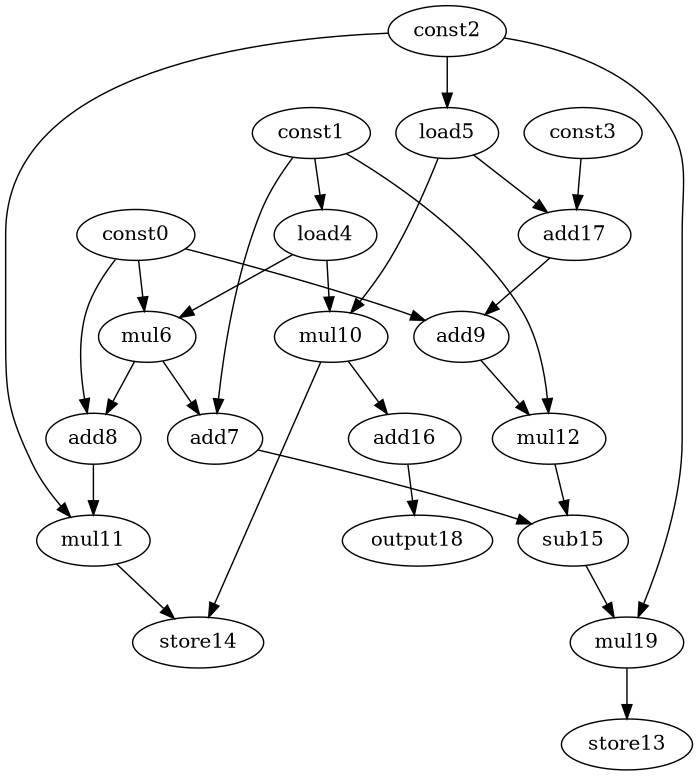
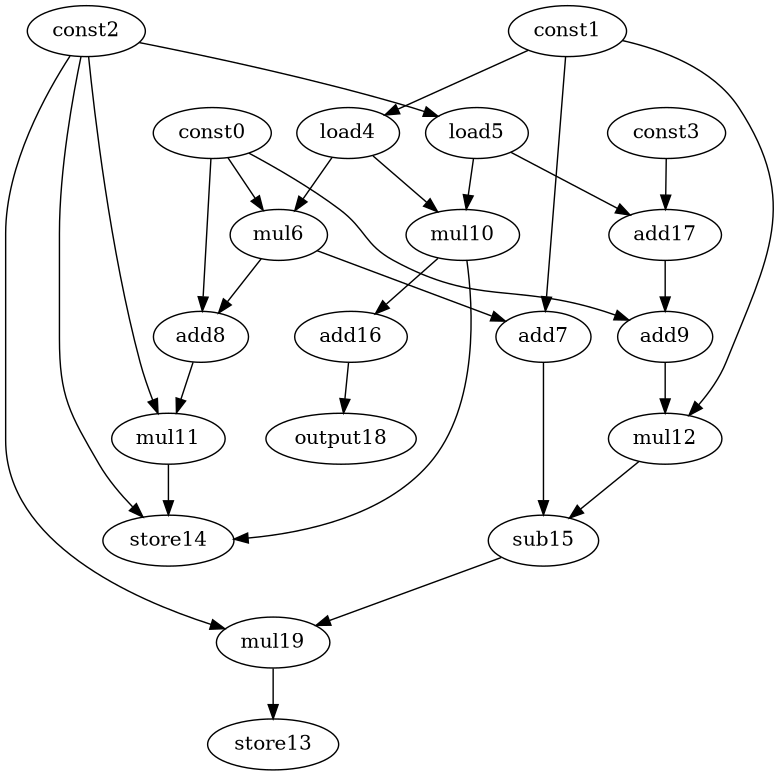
edge "const2" -> "store14": added
